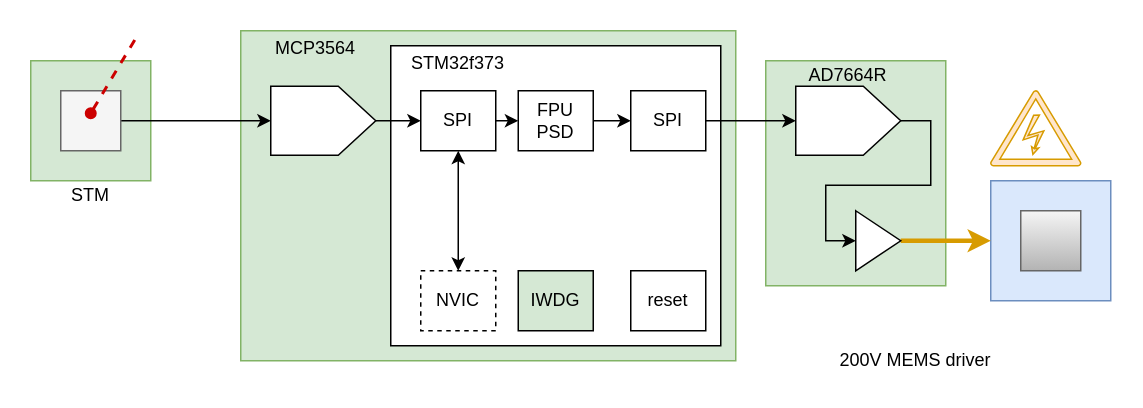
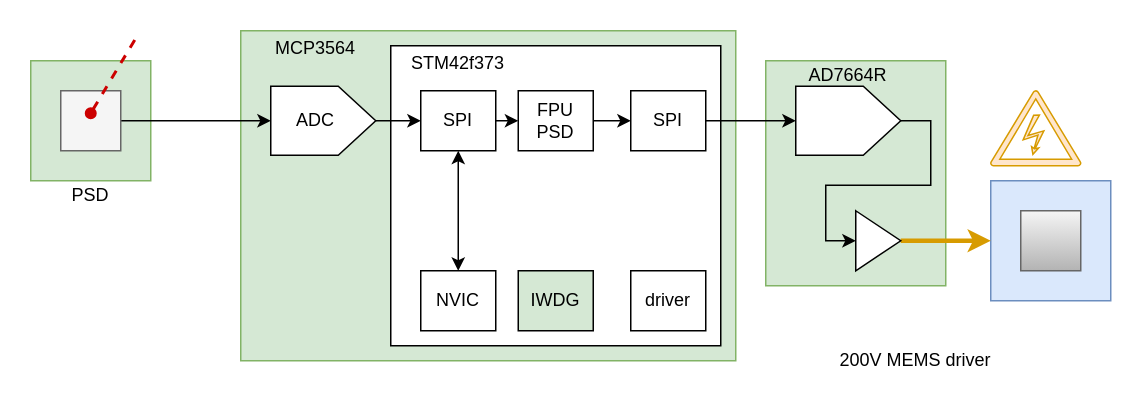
node "STM32f373": label "STM32f373" -> "STM42f373"
node "ADC": added
node "STM": label "STM" -> "PSD"
node "NVIC": style dashed -> solid
node "reset": label "reset" -> "driver"
